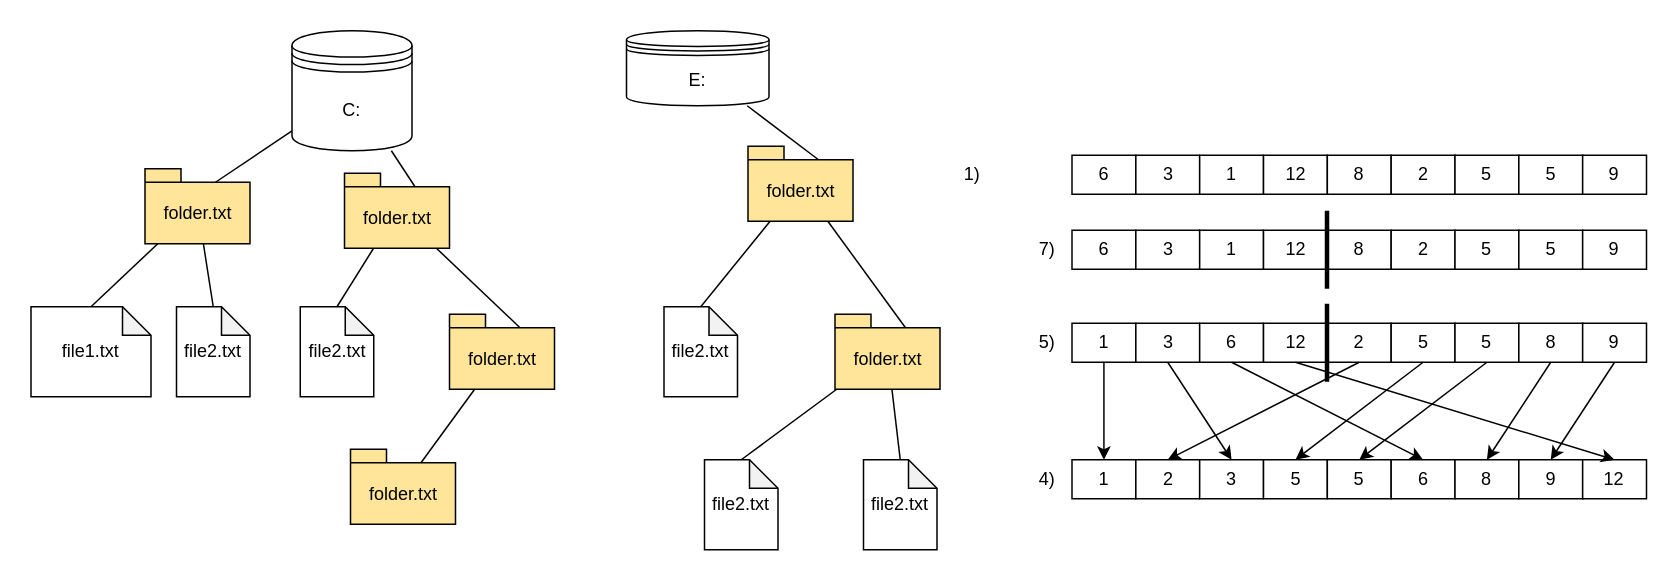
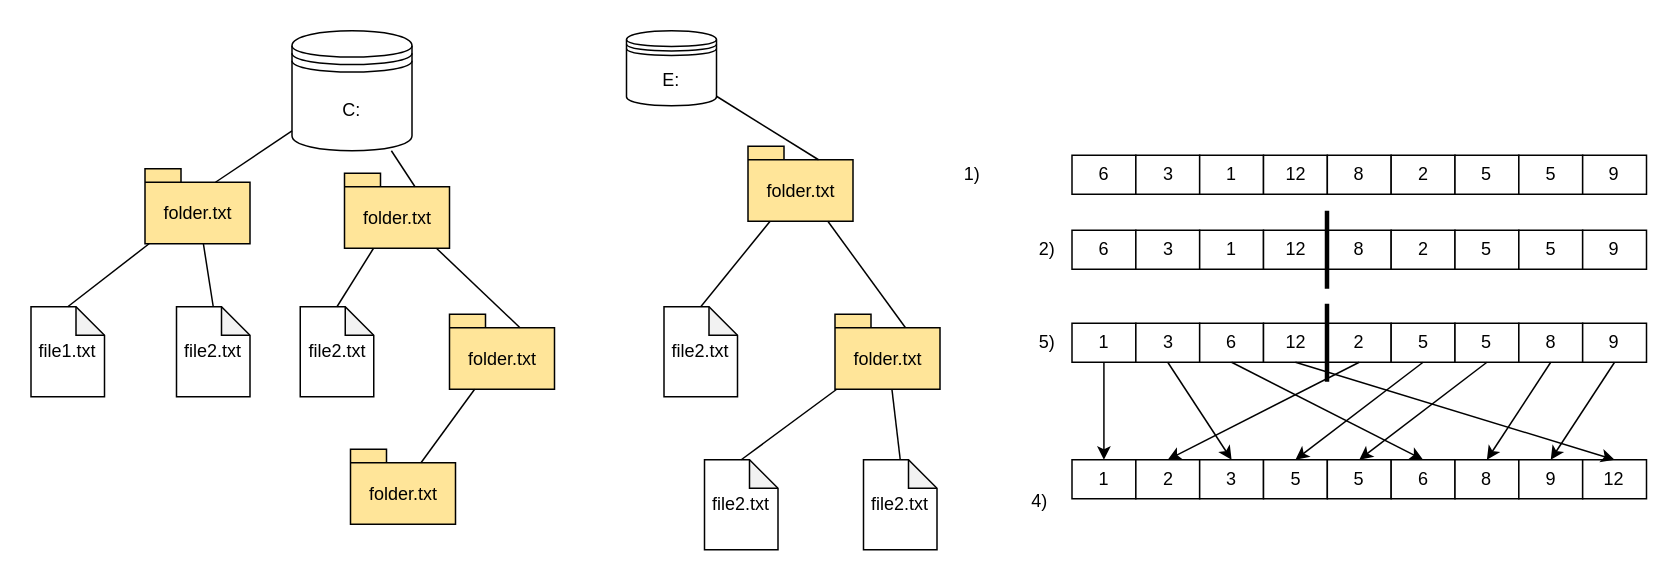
node "E:": size 143x75 -> 90x75
node "7)": label "7)" -> "2)"
node "file1.txt": size 120x90 -> 74x90
node "4)": moved (1041, 479) -> (1034, 502)
